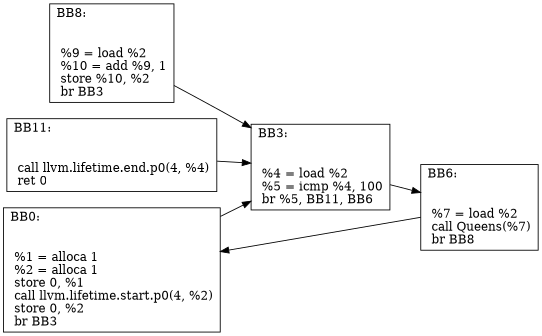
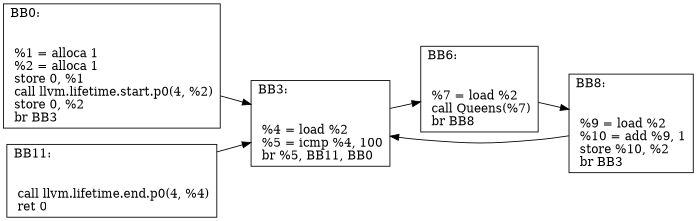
node "BB3:": text "br %5, BB11, BB6" -> "br %5, BB11, BB0"
edge "BB6:" -> "BB0:": now "BB6:" -> "BB8:"
